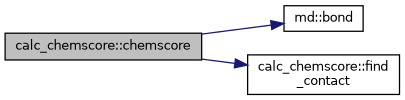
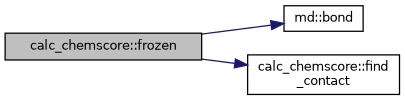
node "calc_chemscore::chemscore": label "calc_chemscore::chemscore" -> "calc_chemscore::frozen"
